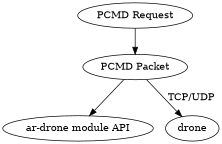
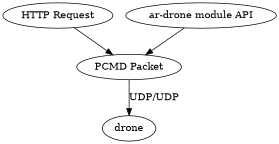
node "PCMD Request": label "PCMD Request" -> "HTTP Request"
edge "PCMD Packet" -> "ar-drone module API": reversed
edge "PCMD Packet" -> "drone": label "TCP/UDP" -> "UDP/UDP"
